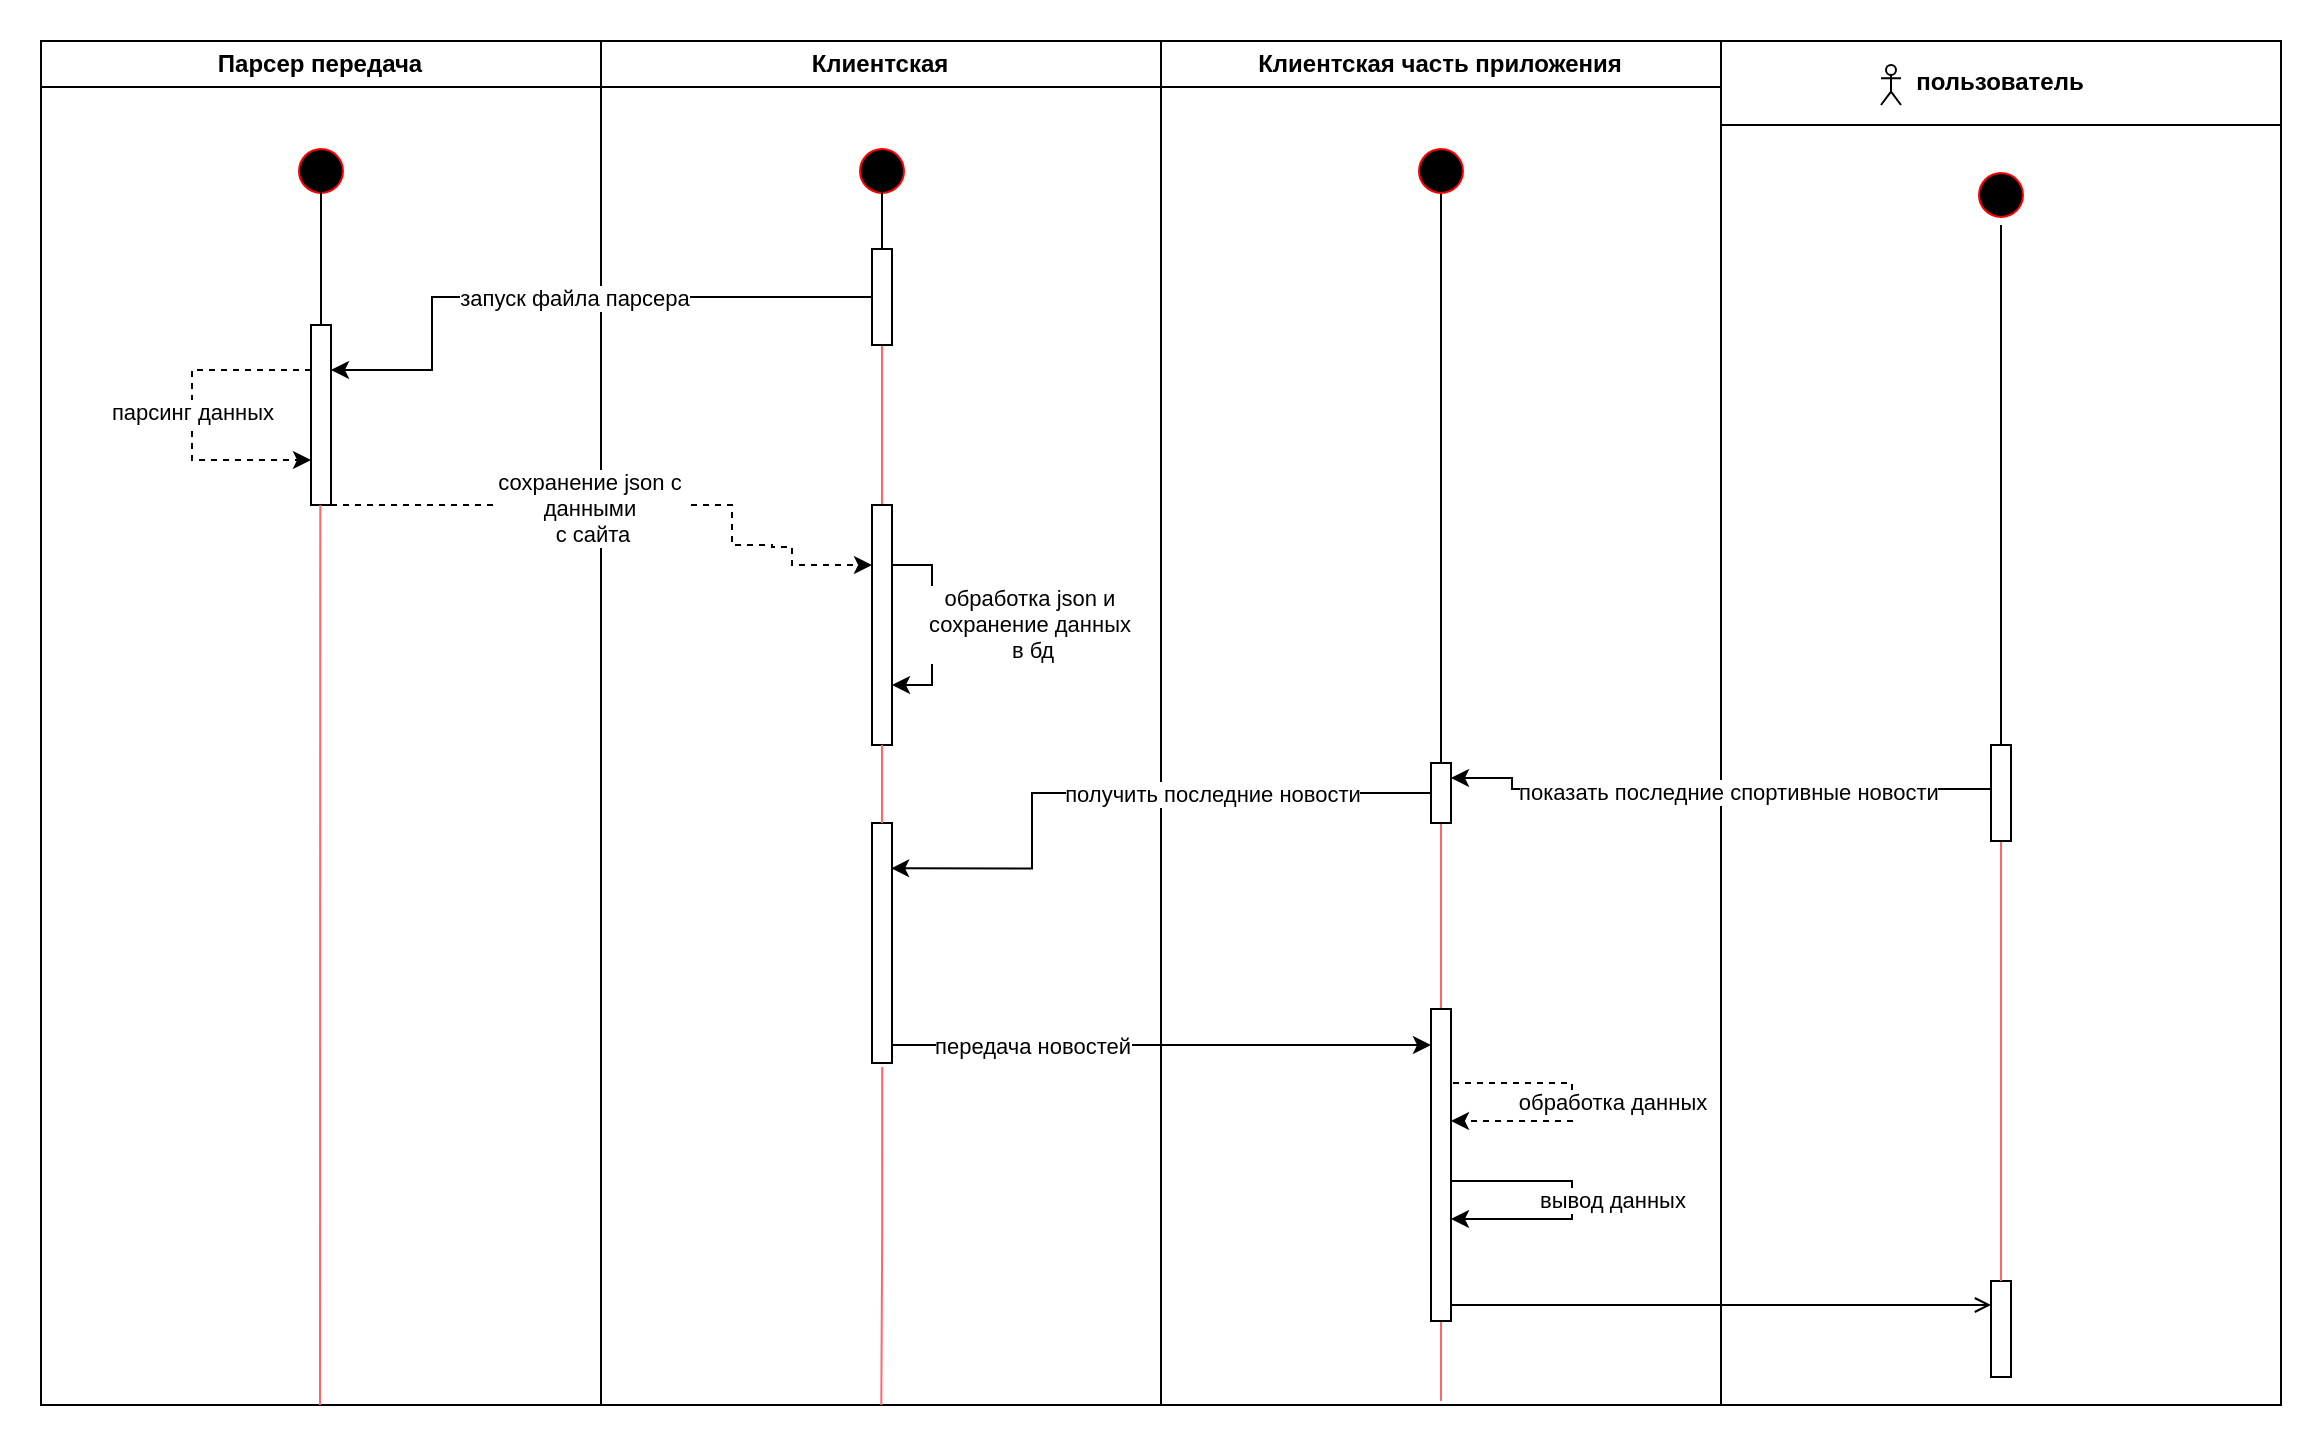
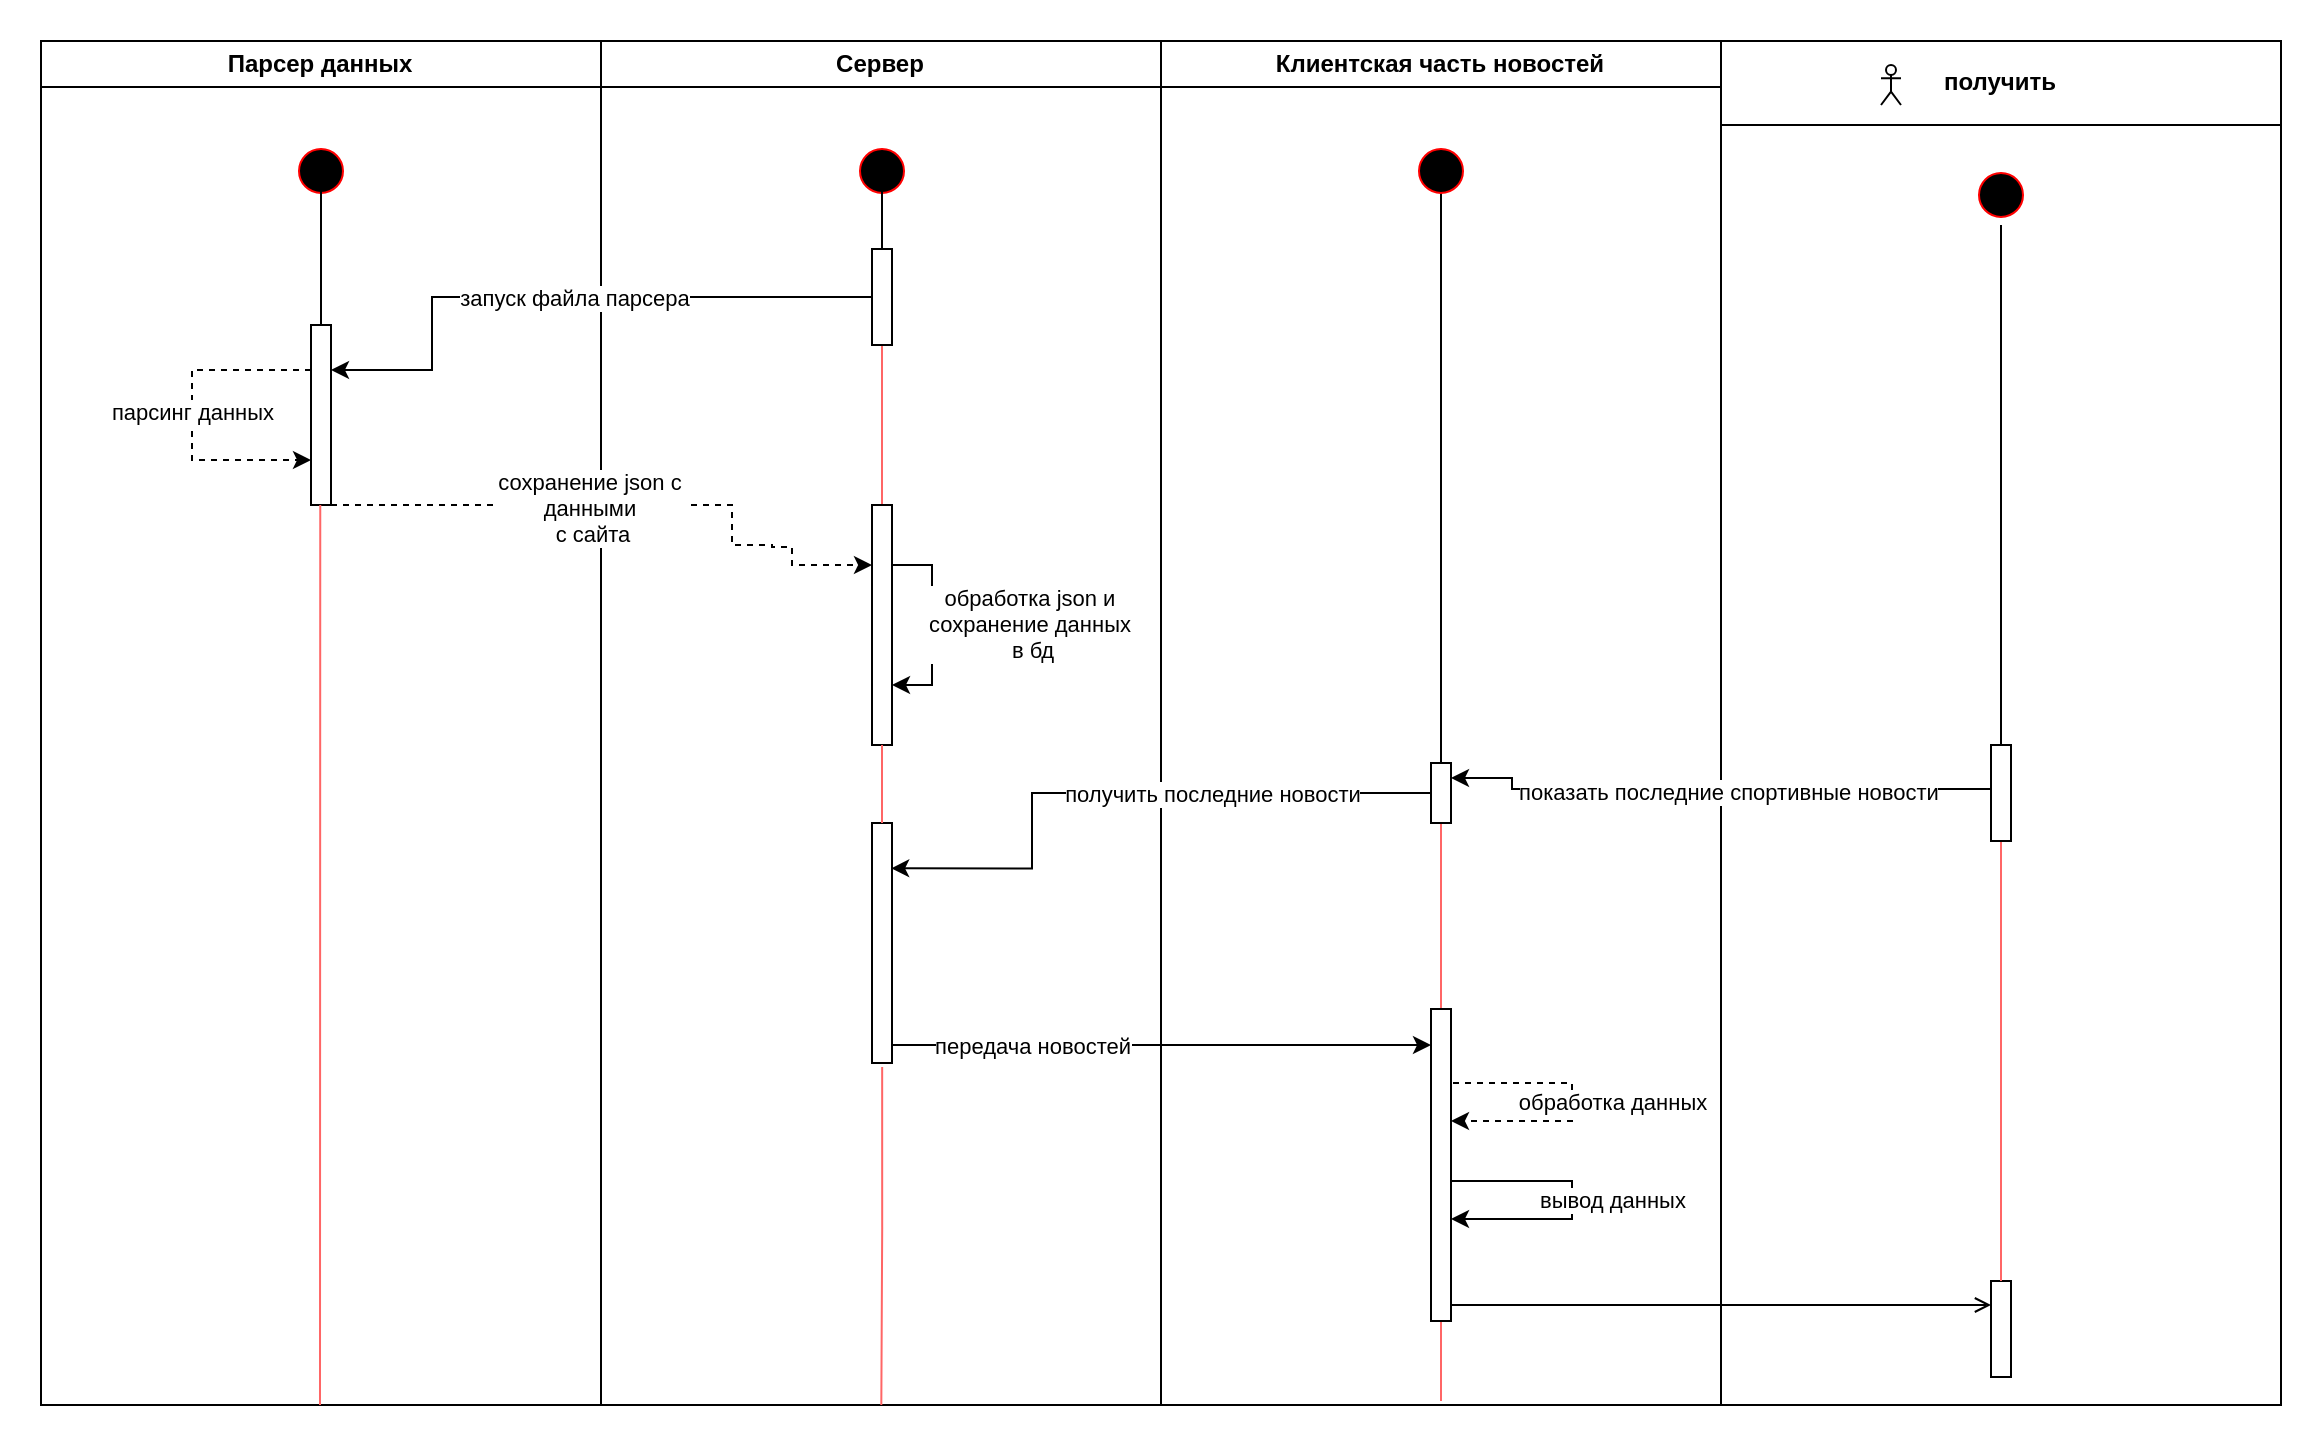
node "Парсер передача": label "Парсер передача" -> "Парсер данных"
node "Клиентская": label "Клиентская" -> "Сервер"
node "Клиентская часть приложения": label "Клиентская часть приложения" -> "Клиентская часть новостей"
node "пользователь": label "пользователь" -> "получить"
